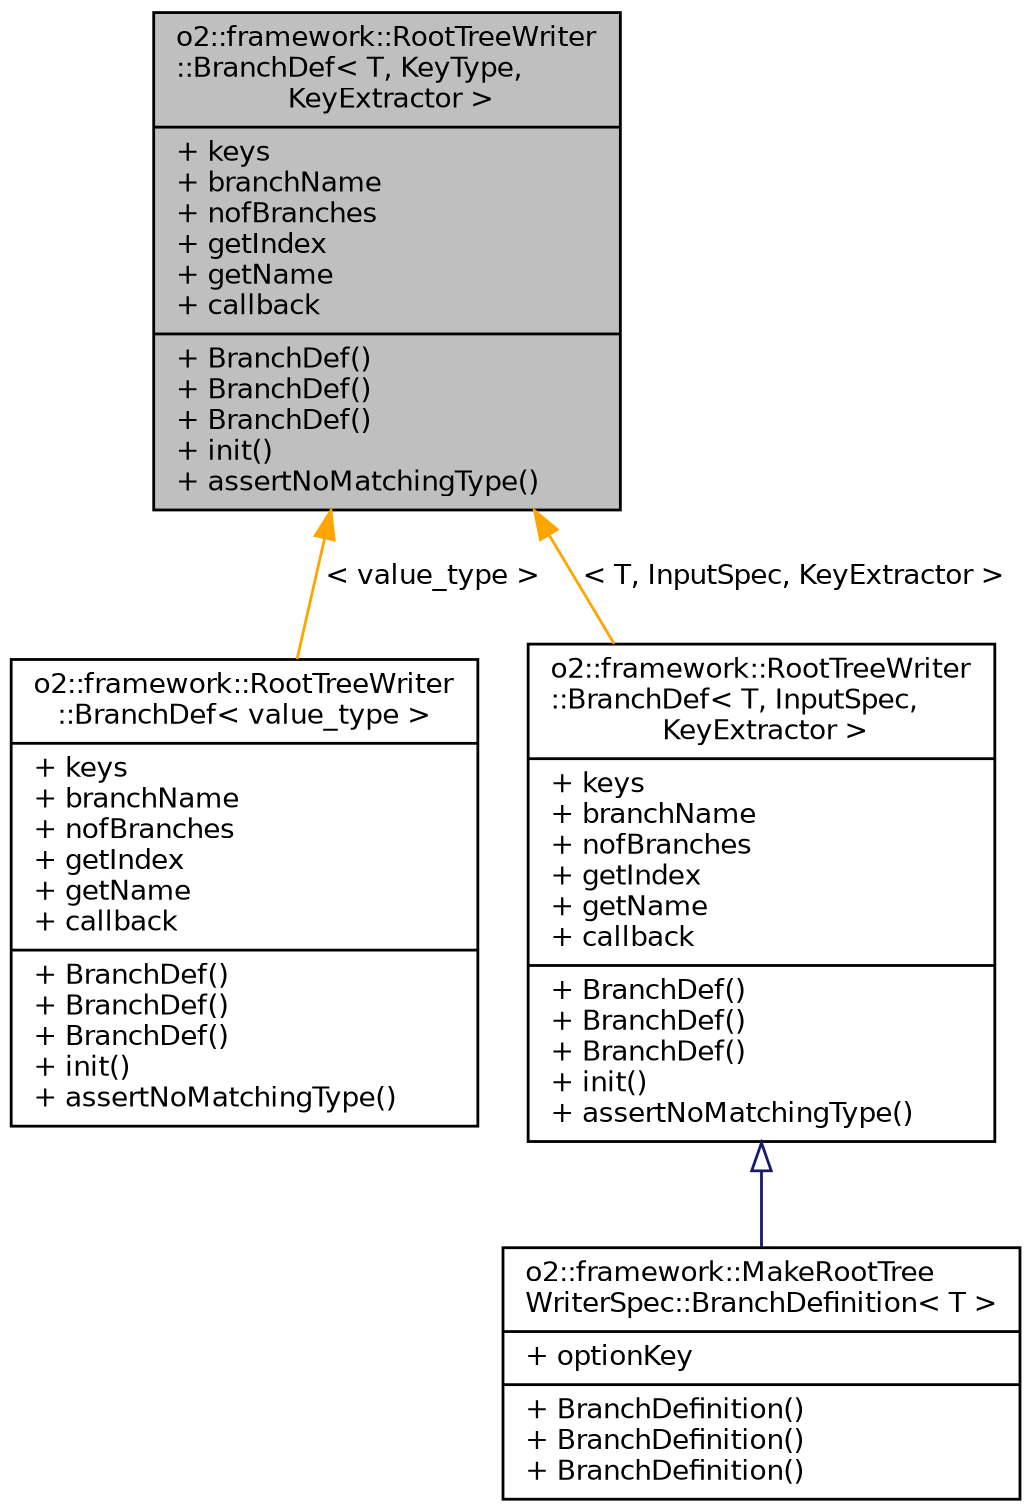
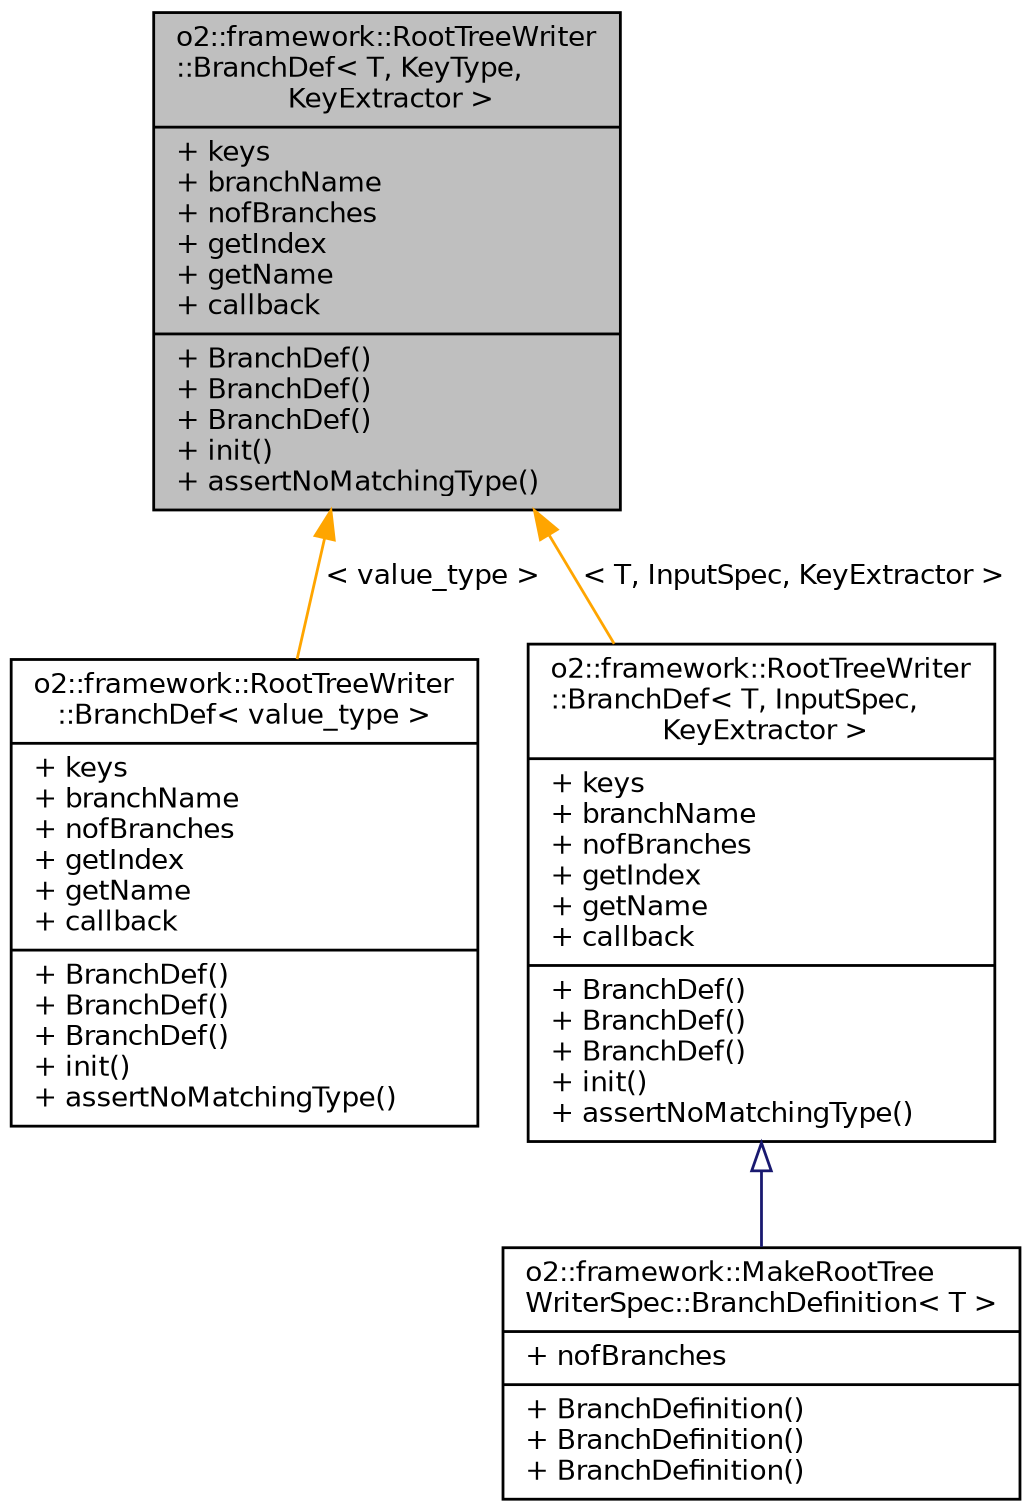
node "o2::framework::MakeRootTree": text "+ optionKey" -> "+ nofBranches"
